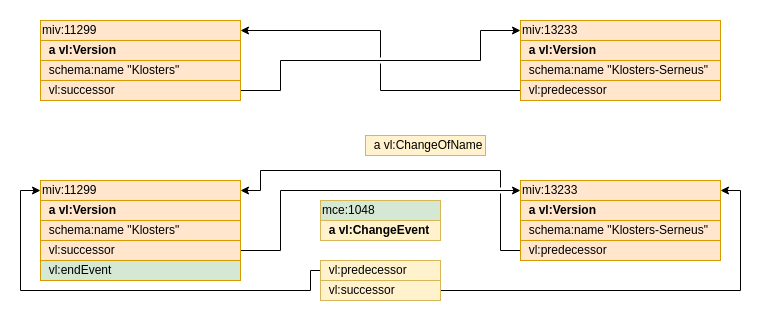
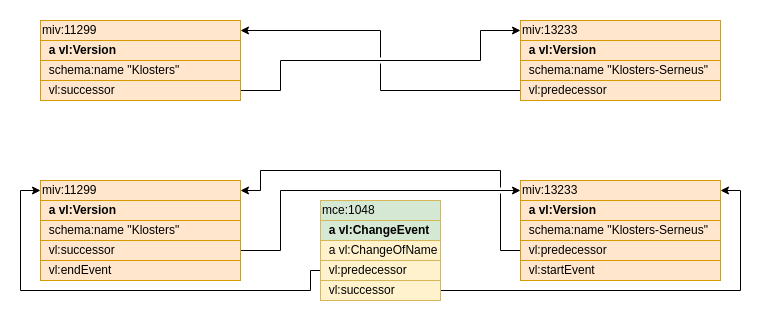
node "a vl:ChangeOfName": moved (426, 146) -> (381, 251)
node "a vl:ChangeEvent": fillcolor #fff2cc -> #d5e8d4
node "vl:endEvent": fillcolor #d5e8d4 -> #ffe6cc
node "vl:startEvent": added
